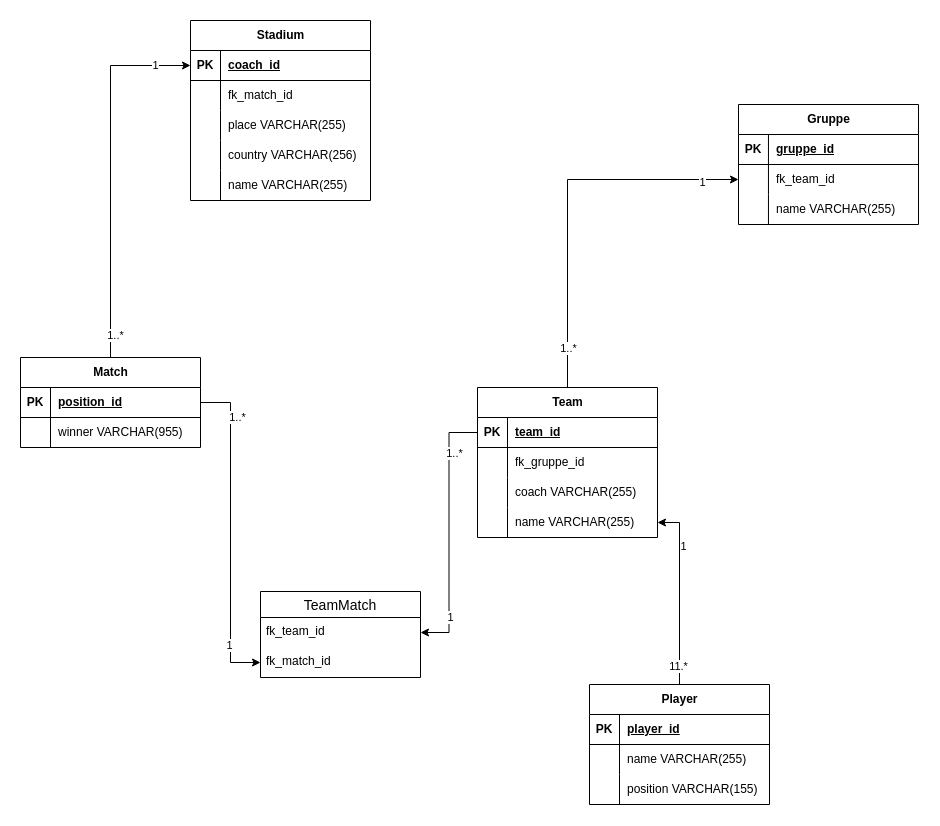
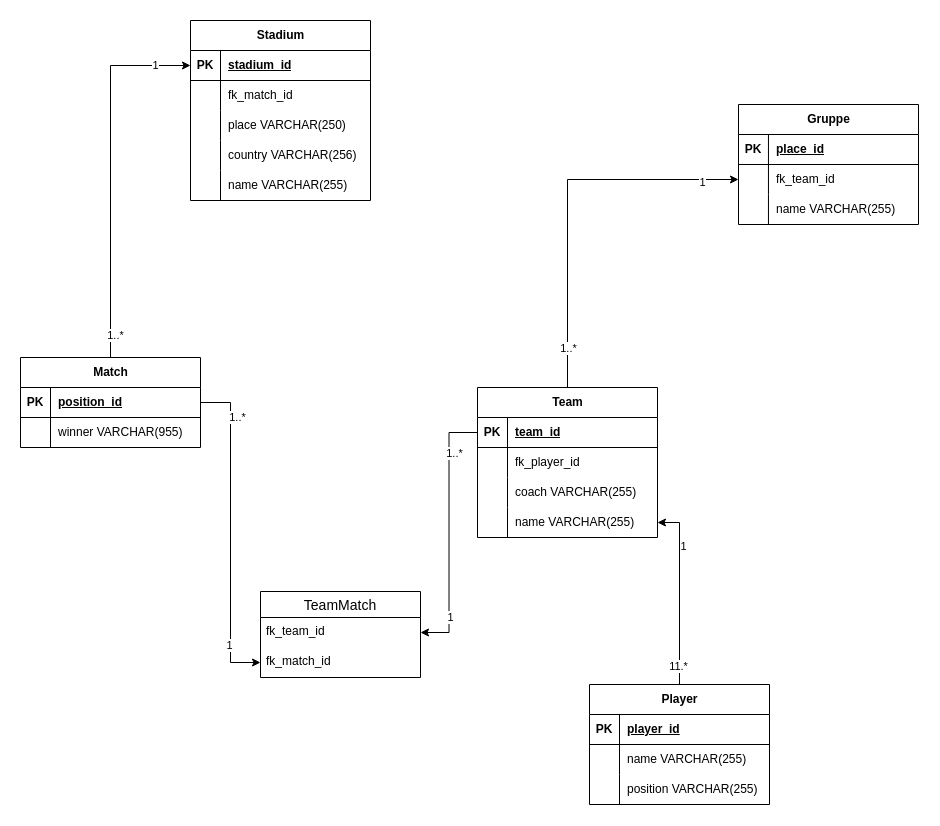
node "coach_id": label "coach_id" -> "stadium_id"
node "place VARCHAR(255)": label "place VARCHAR(255)" -> "place VARCHAR(250)"
node "gruppe_id": label "gruppe_id" -> "place_id"
node "fk_gruppe_id": label "fk_gruppe_id" -> "fk_player_id"
node "position VARCHAR(155)": label "position VARCHAR(155)" -> "position VARCHAR(255)"
